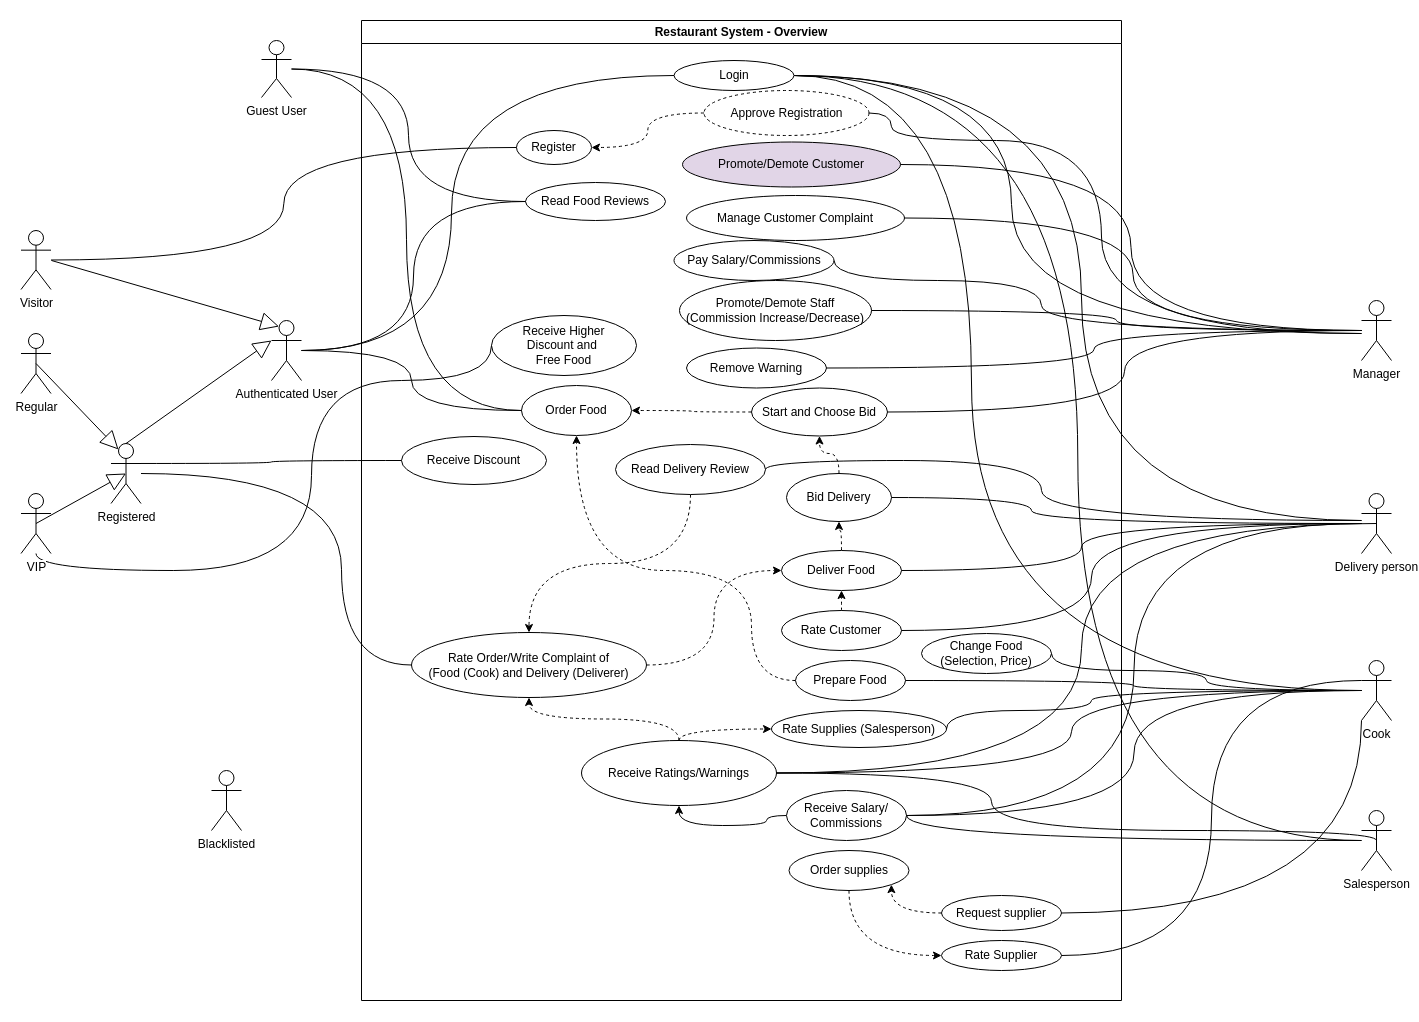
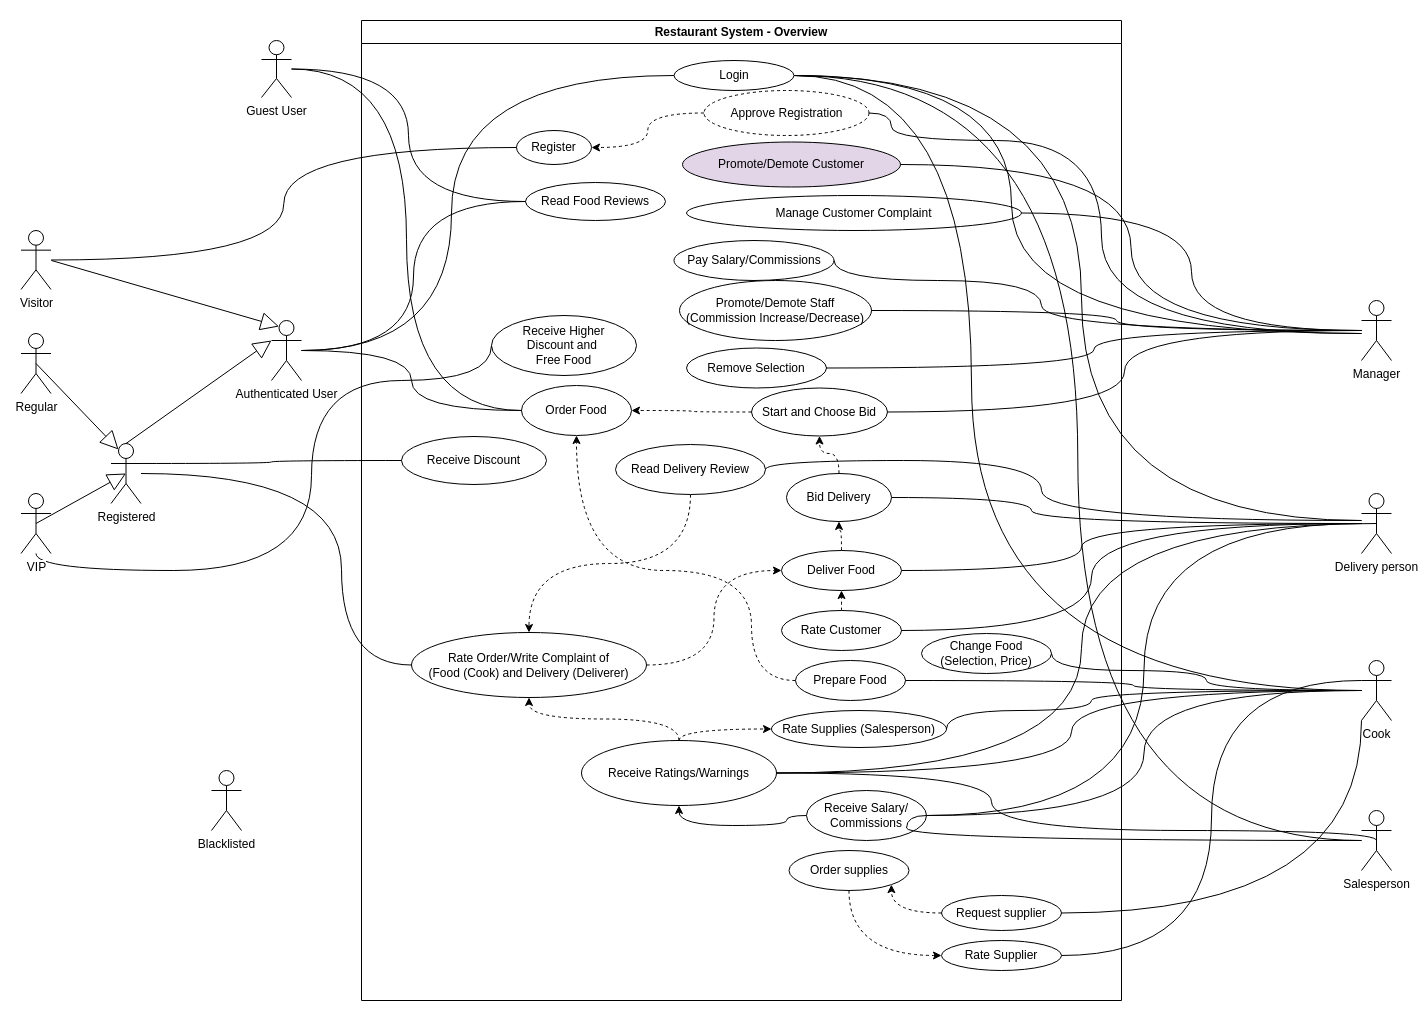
node "Manage Customer Complaint": size 218x45 -> 335x35
node "Remove Warning": label "Remove Warning" -> "Remove Selection"
node "Receive Salary/ Commissions": moved (847, 816) -> (867, 816)
